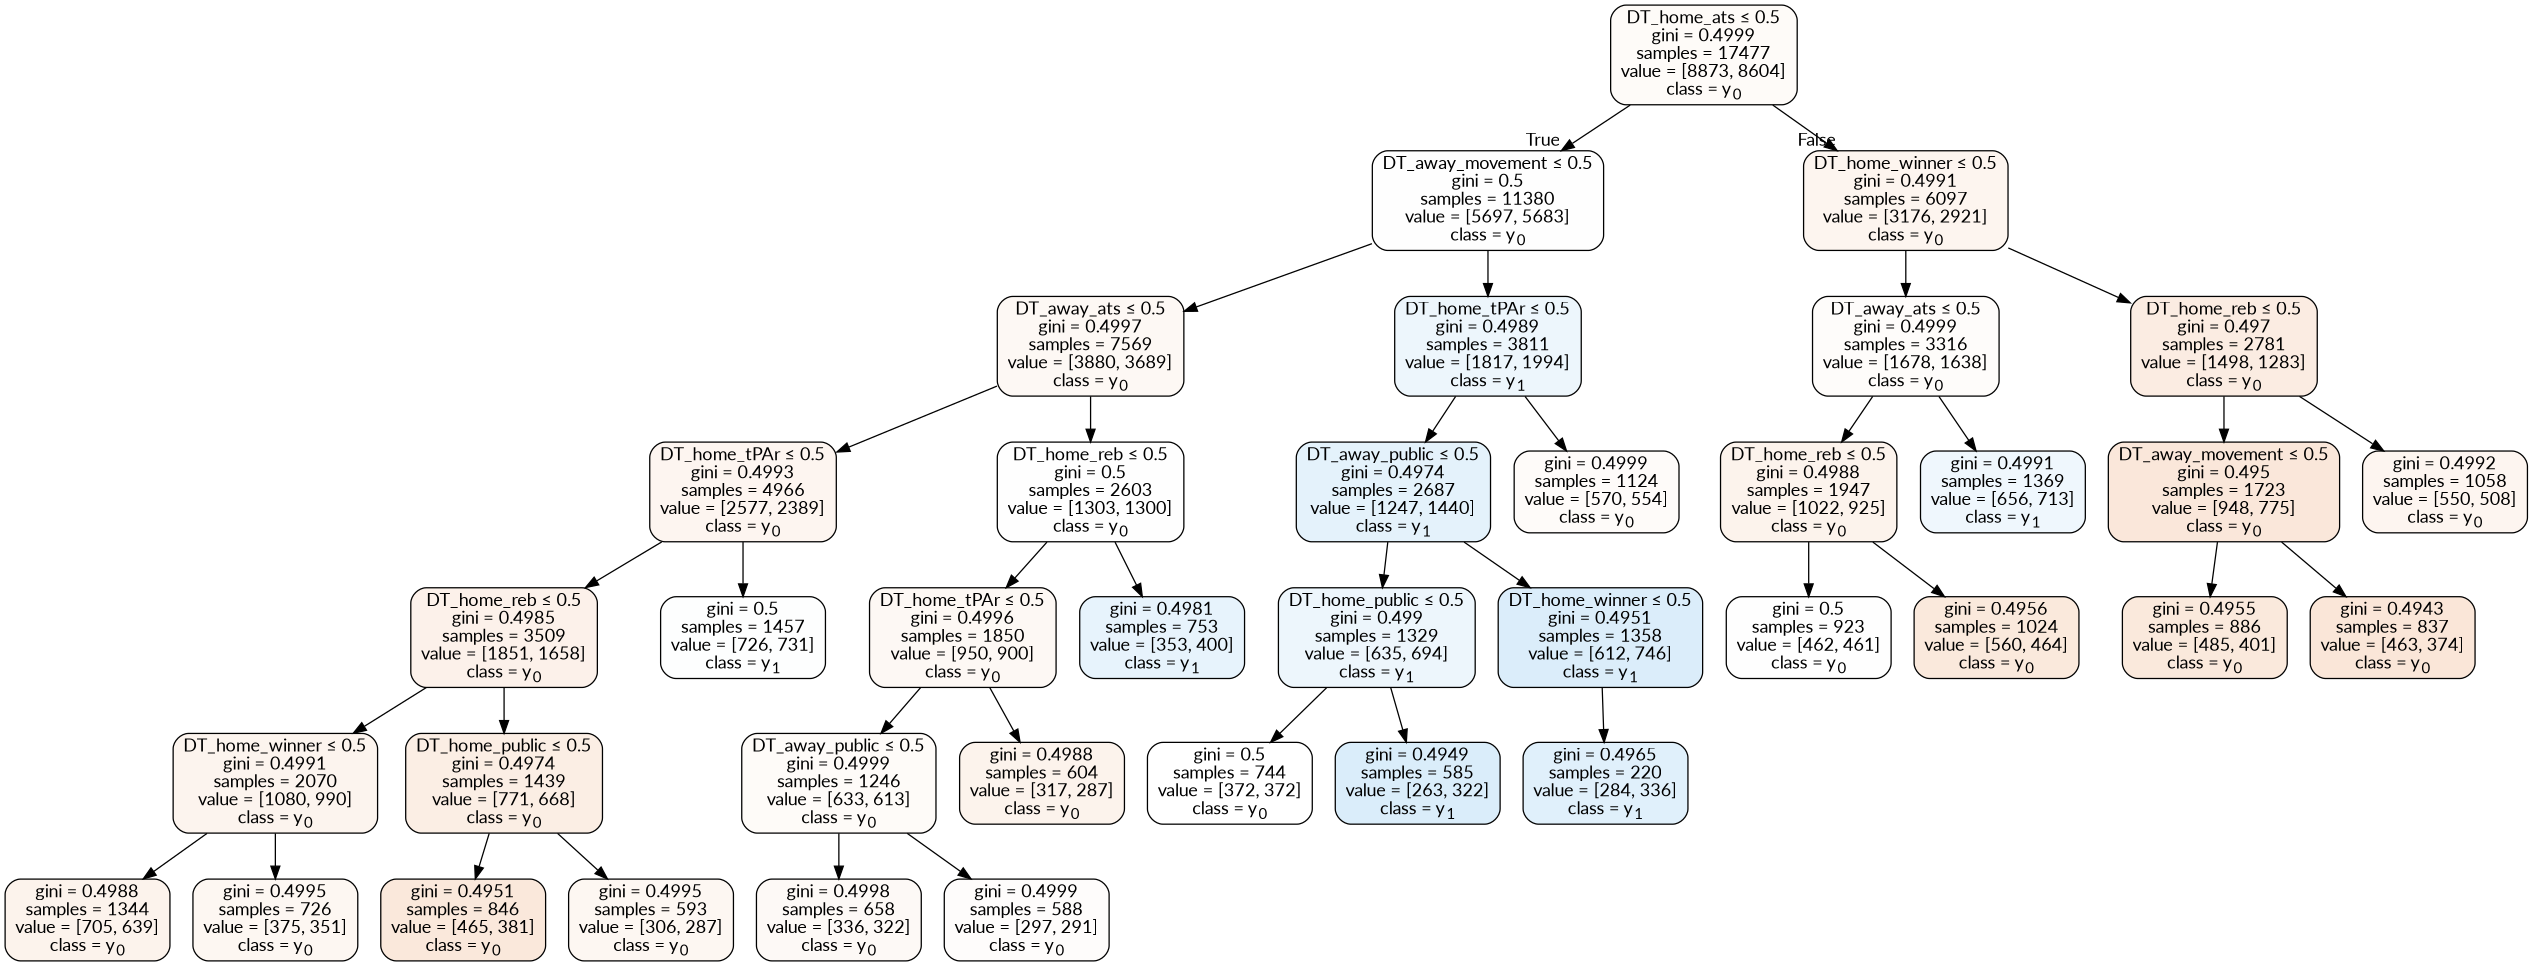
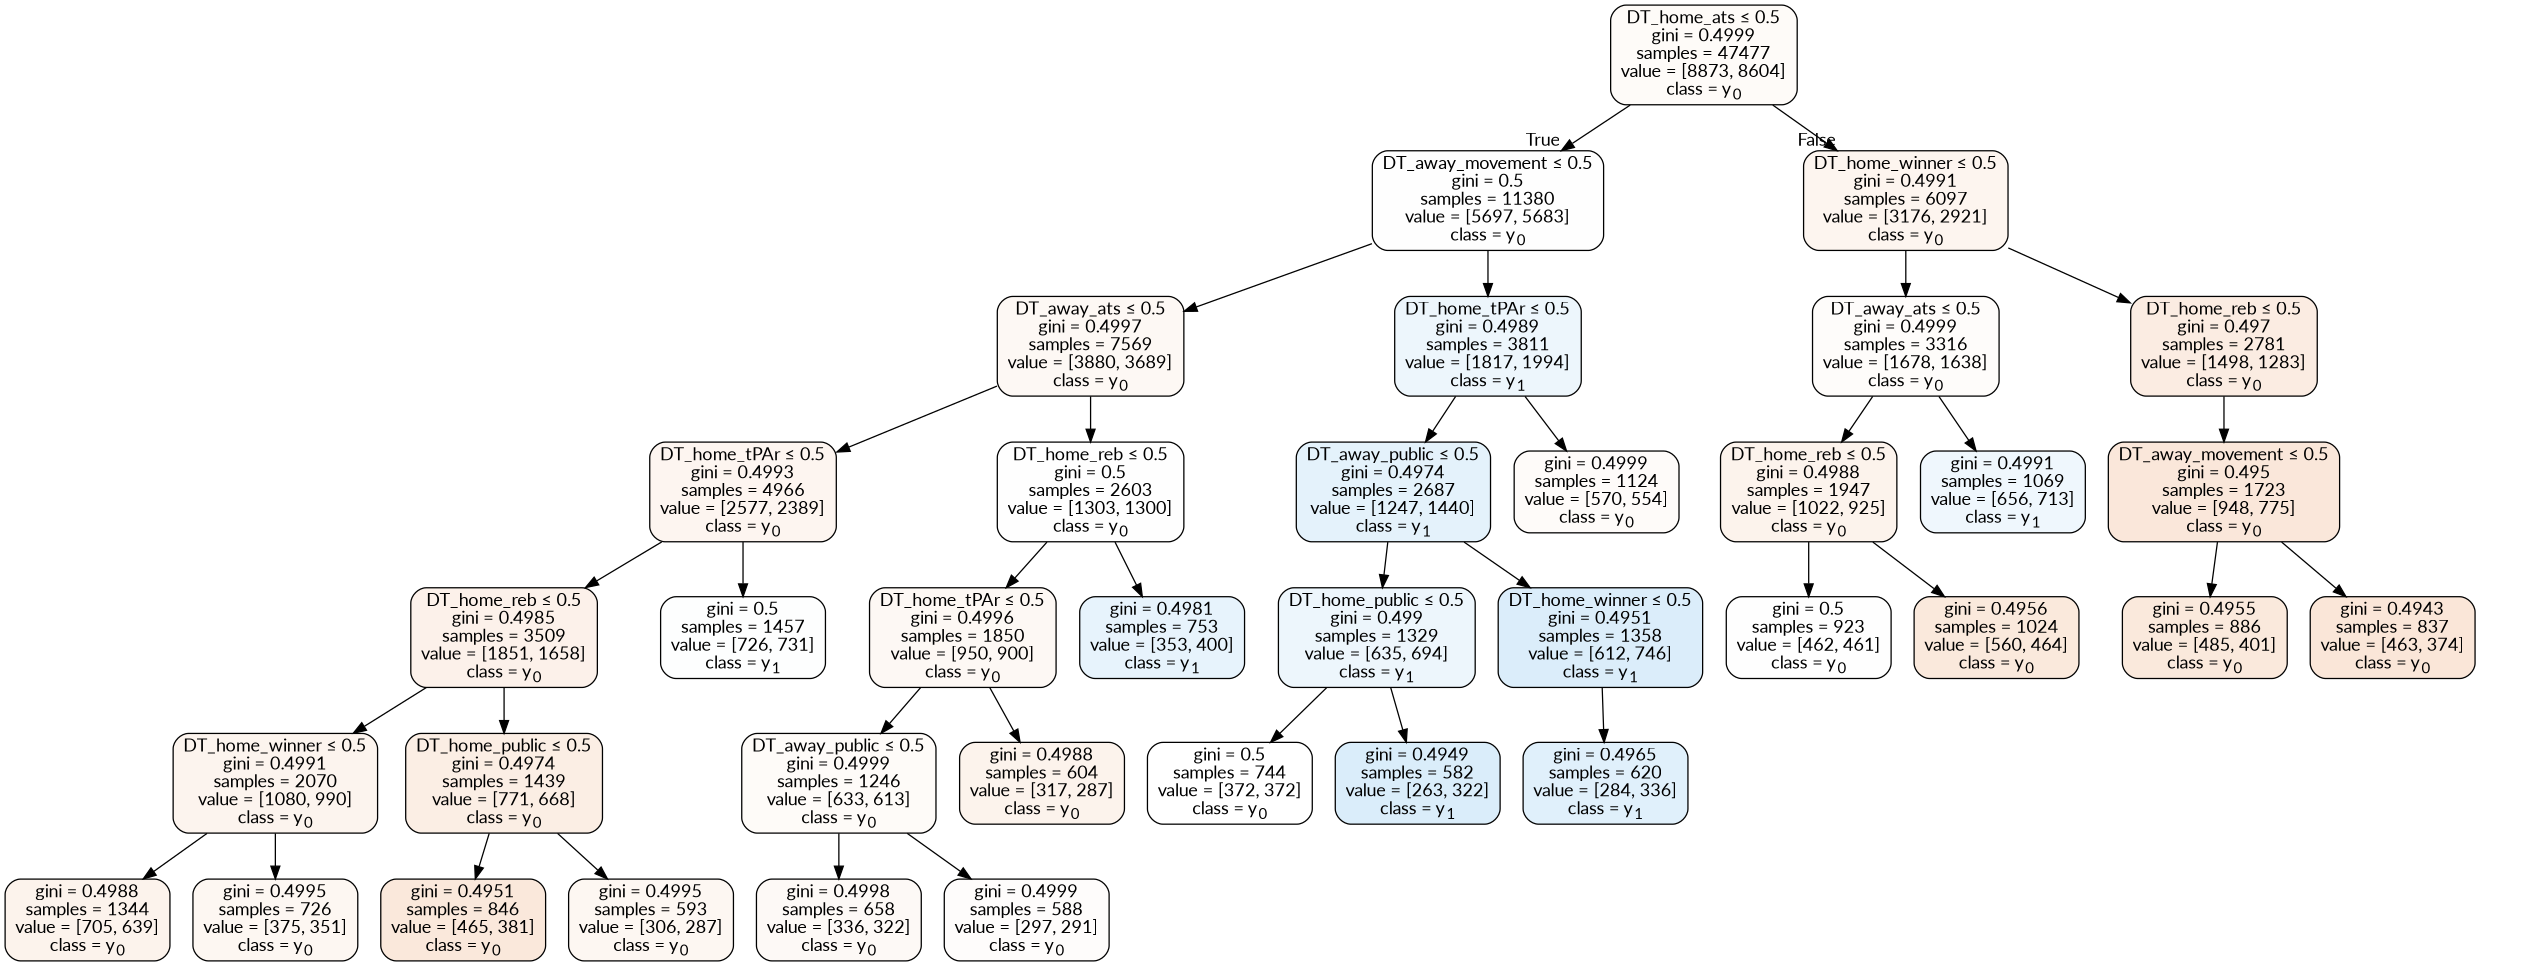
node "DT_home_ats ≤ 0.5": text "samples = 17477" -> "samples = 47477"
node "gini = 0.4991": text "samples = 1369" -> "samples = 1069"
node "gini = 0.4992": removed
node "gini = 0.4949": text "samples = 585" -> "samples = 582"
node "gini = 0.4965": text "samples = 220" -> "samples = 620"
